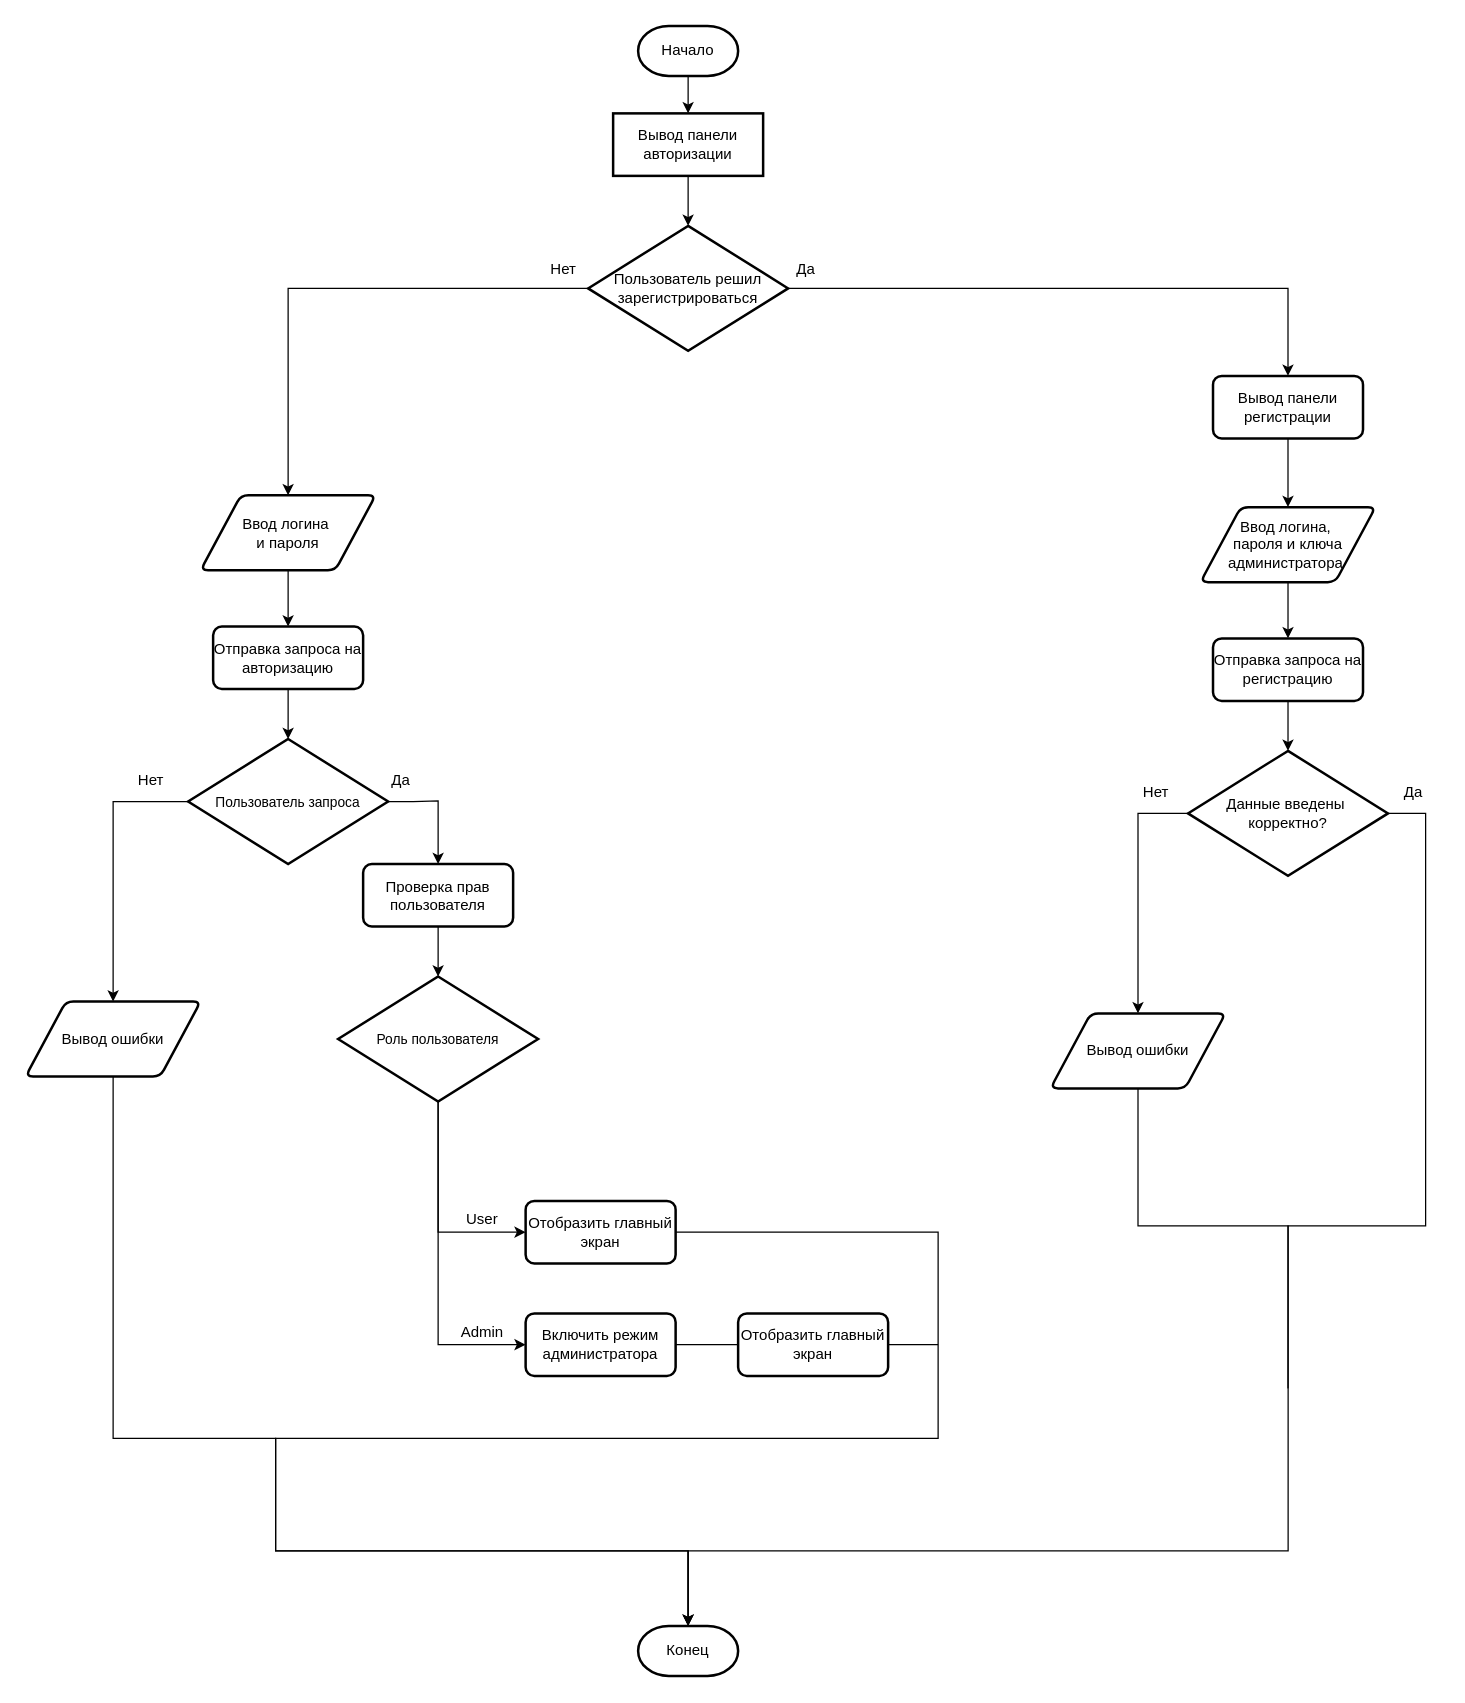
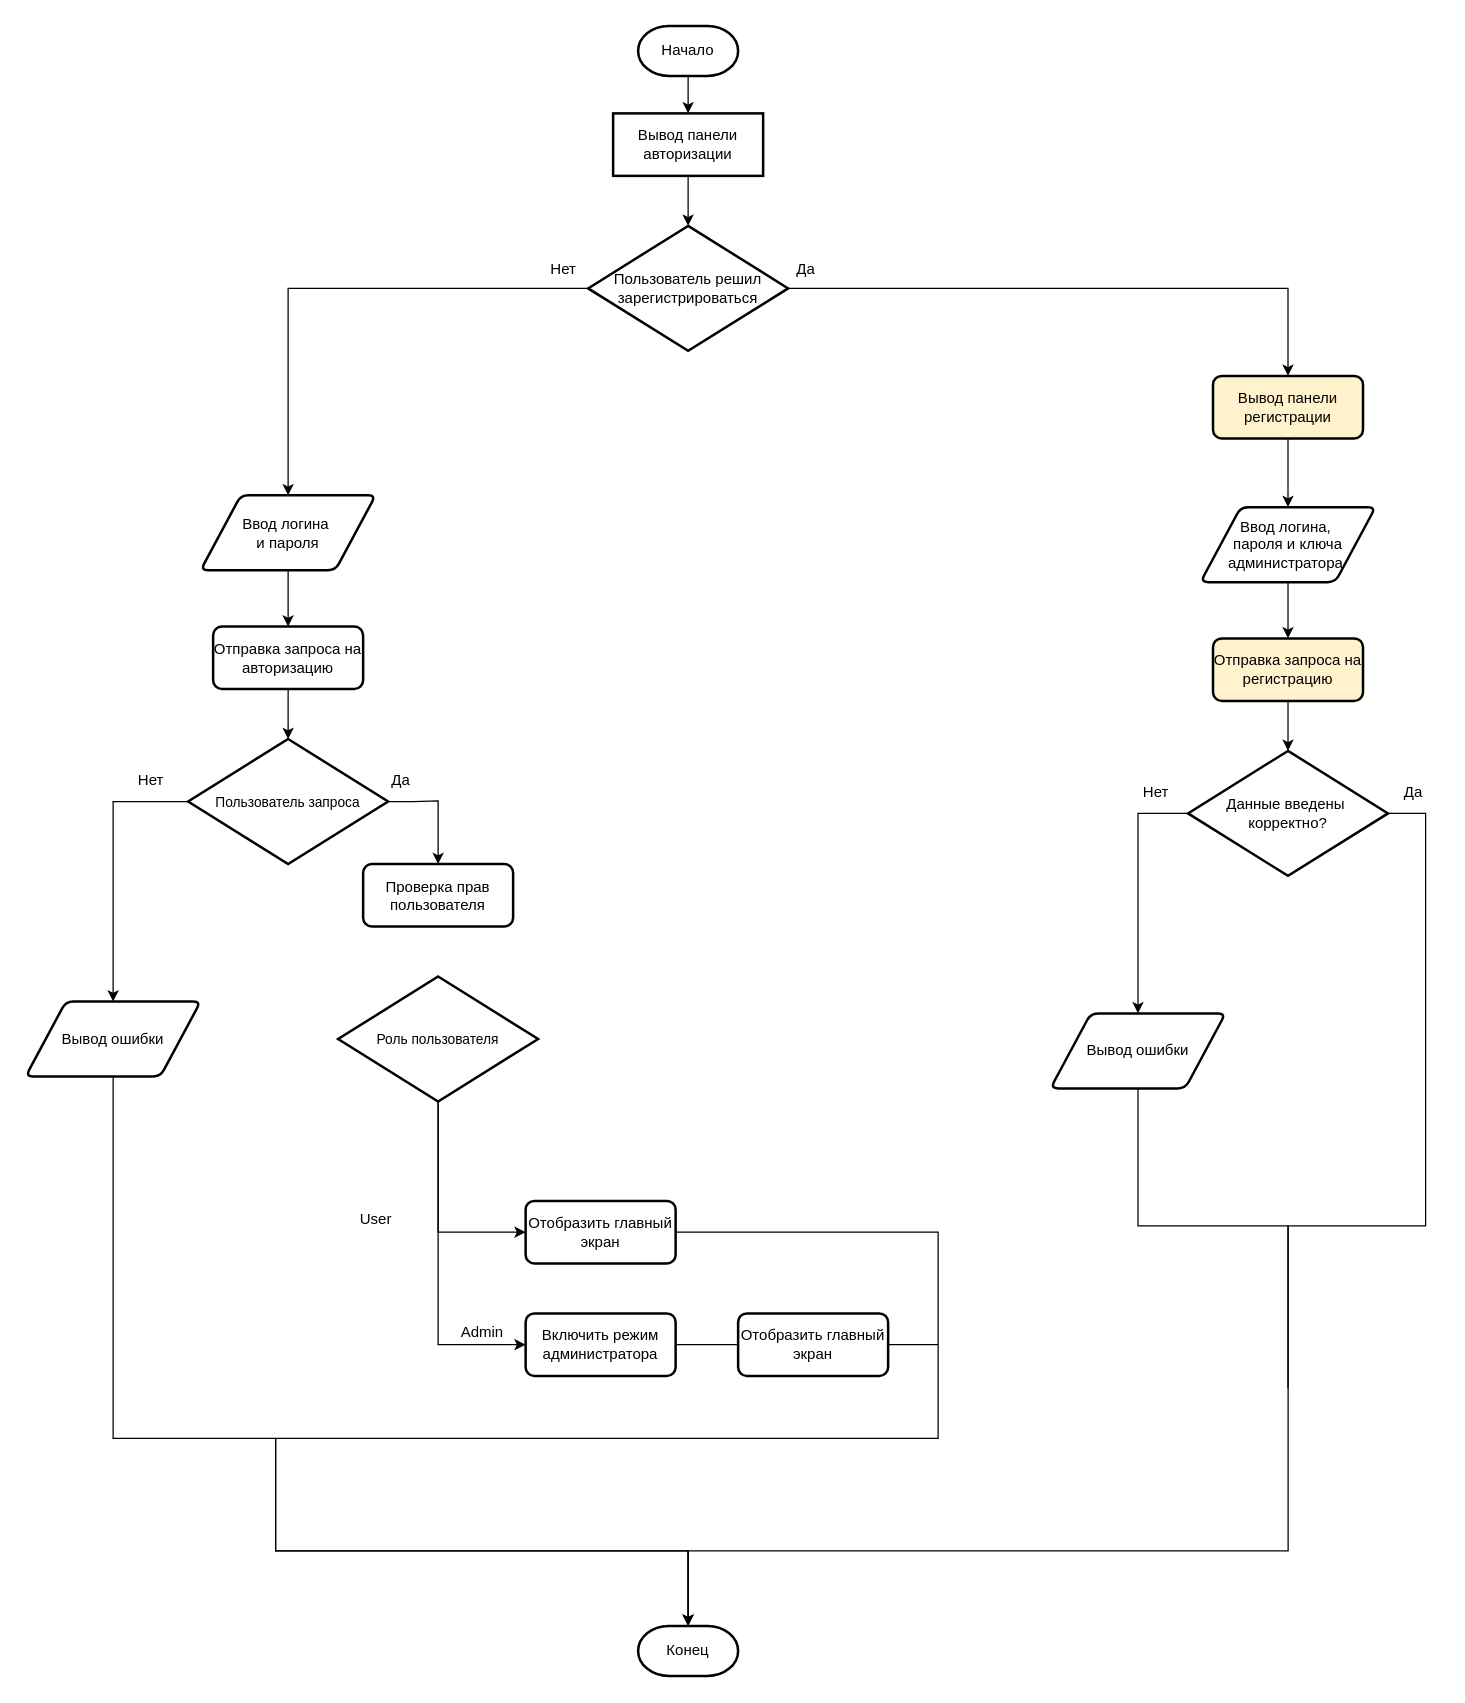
node "Вывод панели регистрации": fillcolor #ffffff -> #fff2cc
node "Отправка запроса на регистрацию": fillcolor #ffffff -> #fff2cc
edge "Проверка прав пользователя" -> "Роль пользователя": removed
node "User": moved (482, 1219) -> (376, 1219)
